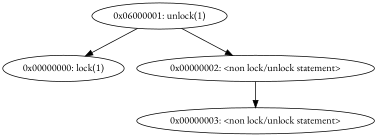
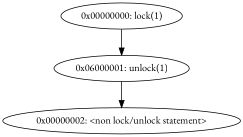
edge "0x06000001: unlock(1)" -> "0x00000000: lock(1)": reversed
node "0x00000003: <non lock/unlock statement>": removed
